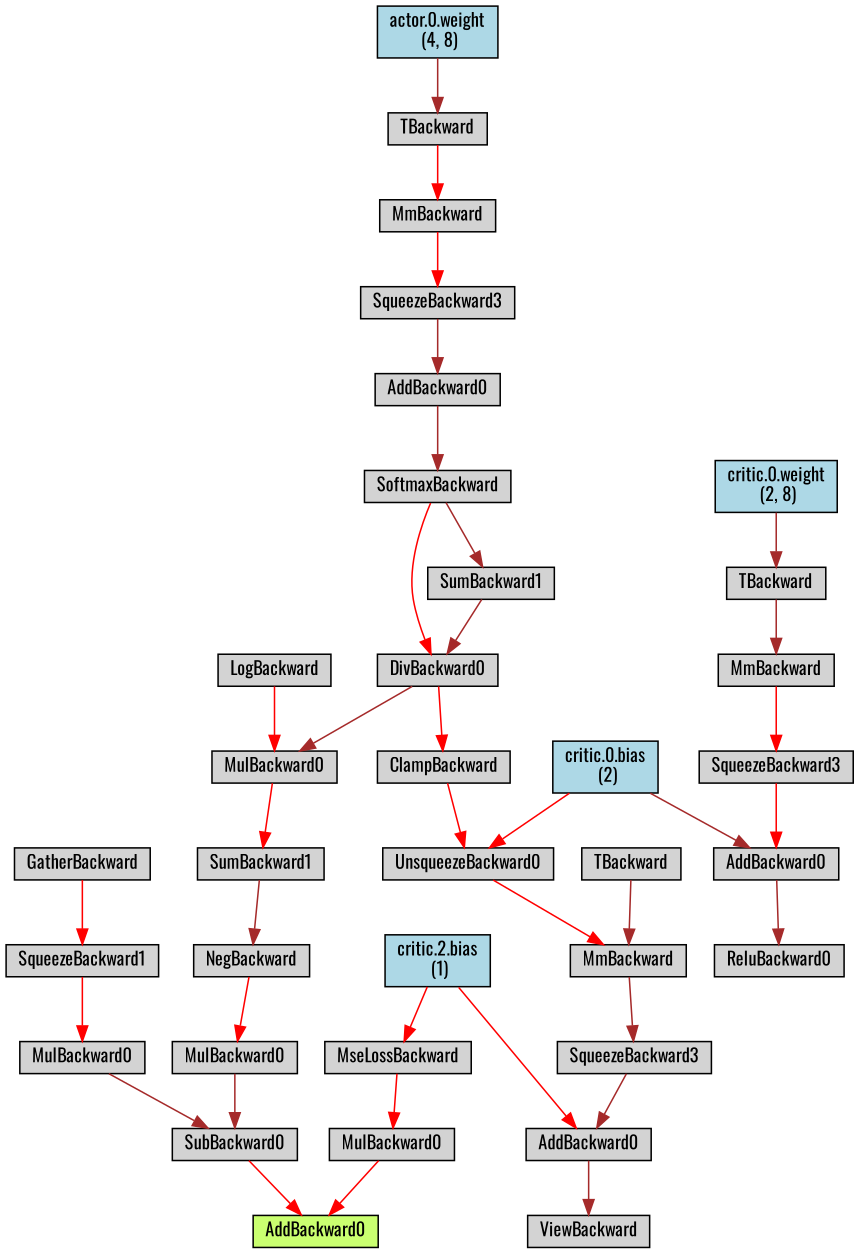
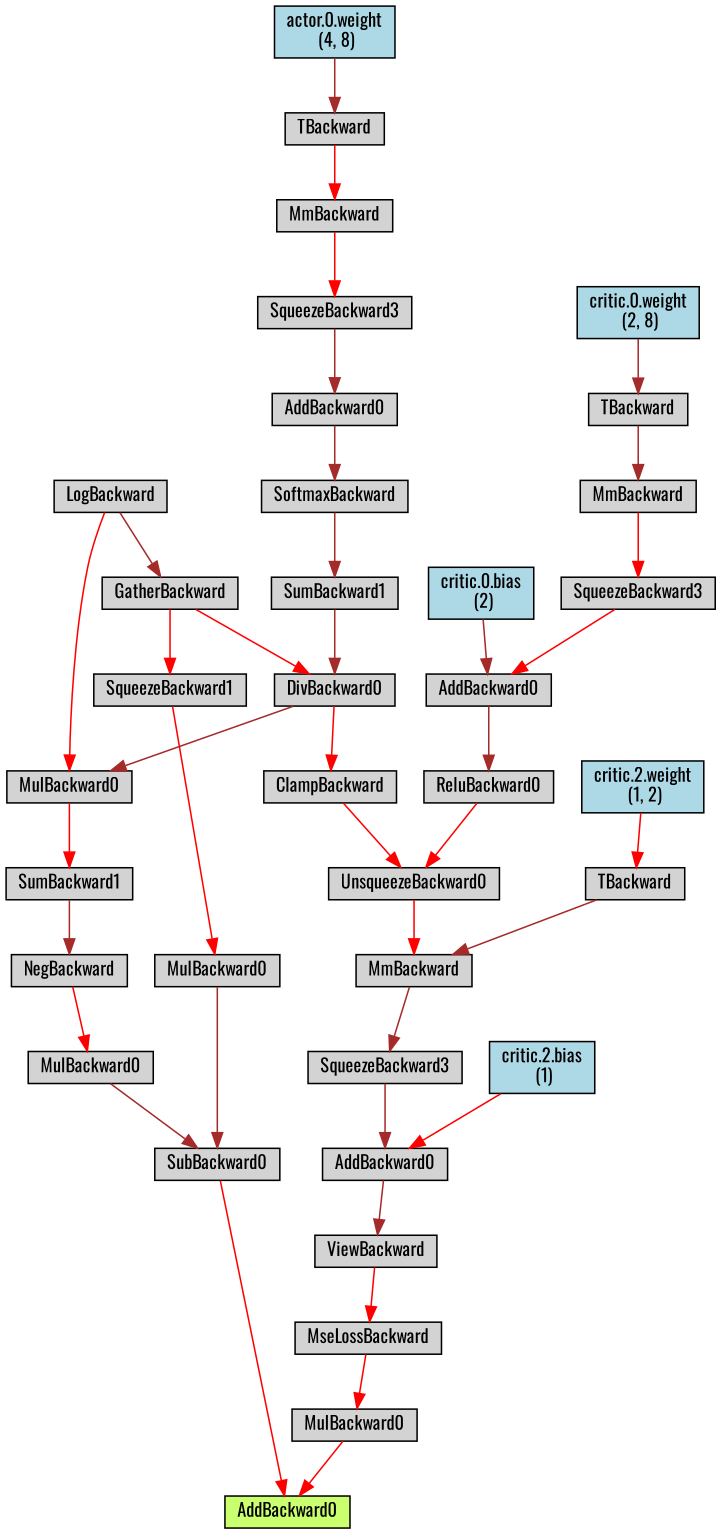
edge "LogBackward" -> "GatherBackward": added
edge "SoftmaxBackward" -> "DivBackward0": now "GatherBackward" -> "DivBackward0"
node "critic.2.weight (1, 2)": added
edge "critic.0.bias (2)" -> "UnsqueezeBackward0": now "ReluBackward0" -> "UnsqueezeBackward0"
edge "critic.2.bias (1)" -> "MseLossBackward": now "ViewBackward" -> "MseLossBackward"
